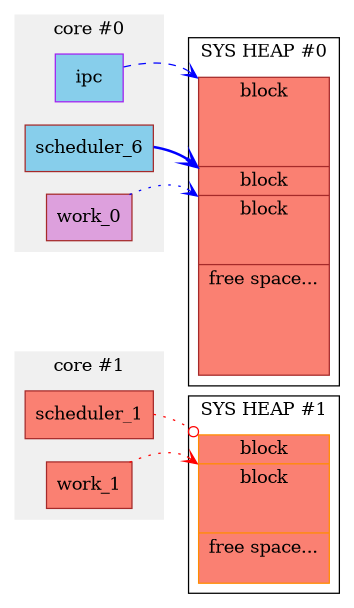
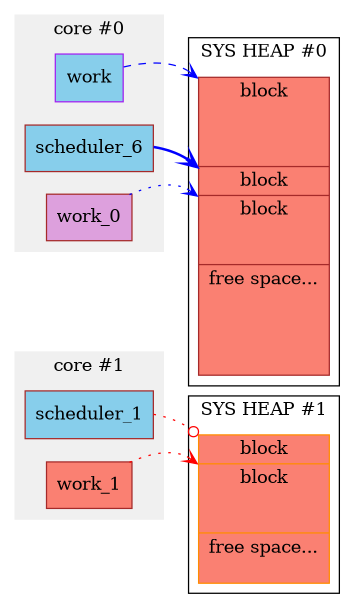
node "ipc": label "ipc" -> "work"
node "scheduler_1": fillcolor salmon -> skyblue
